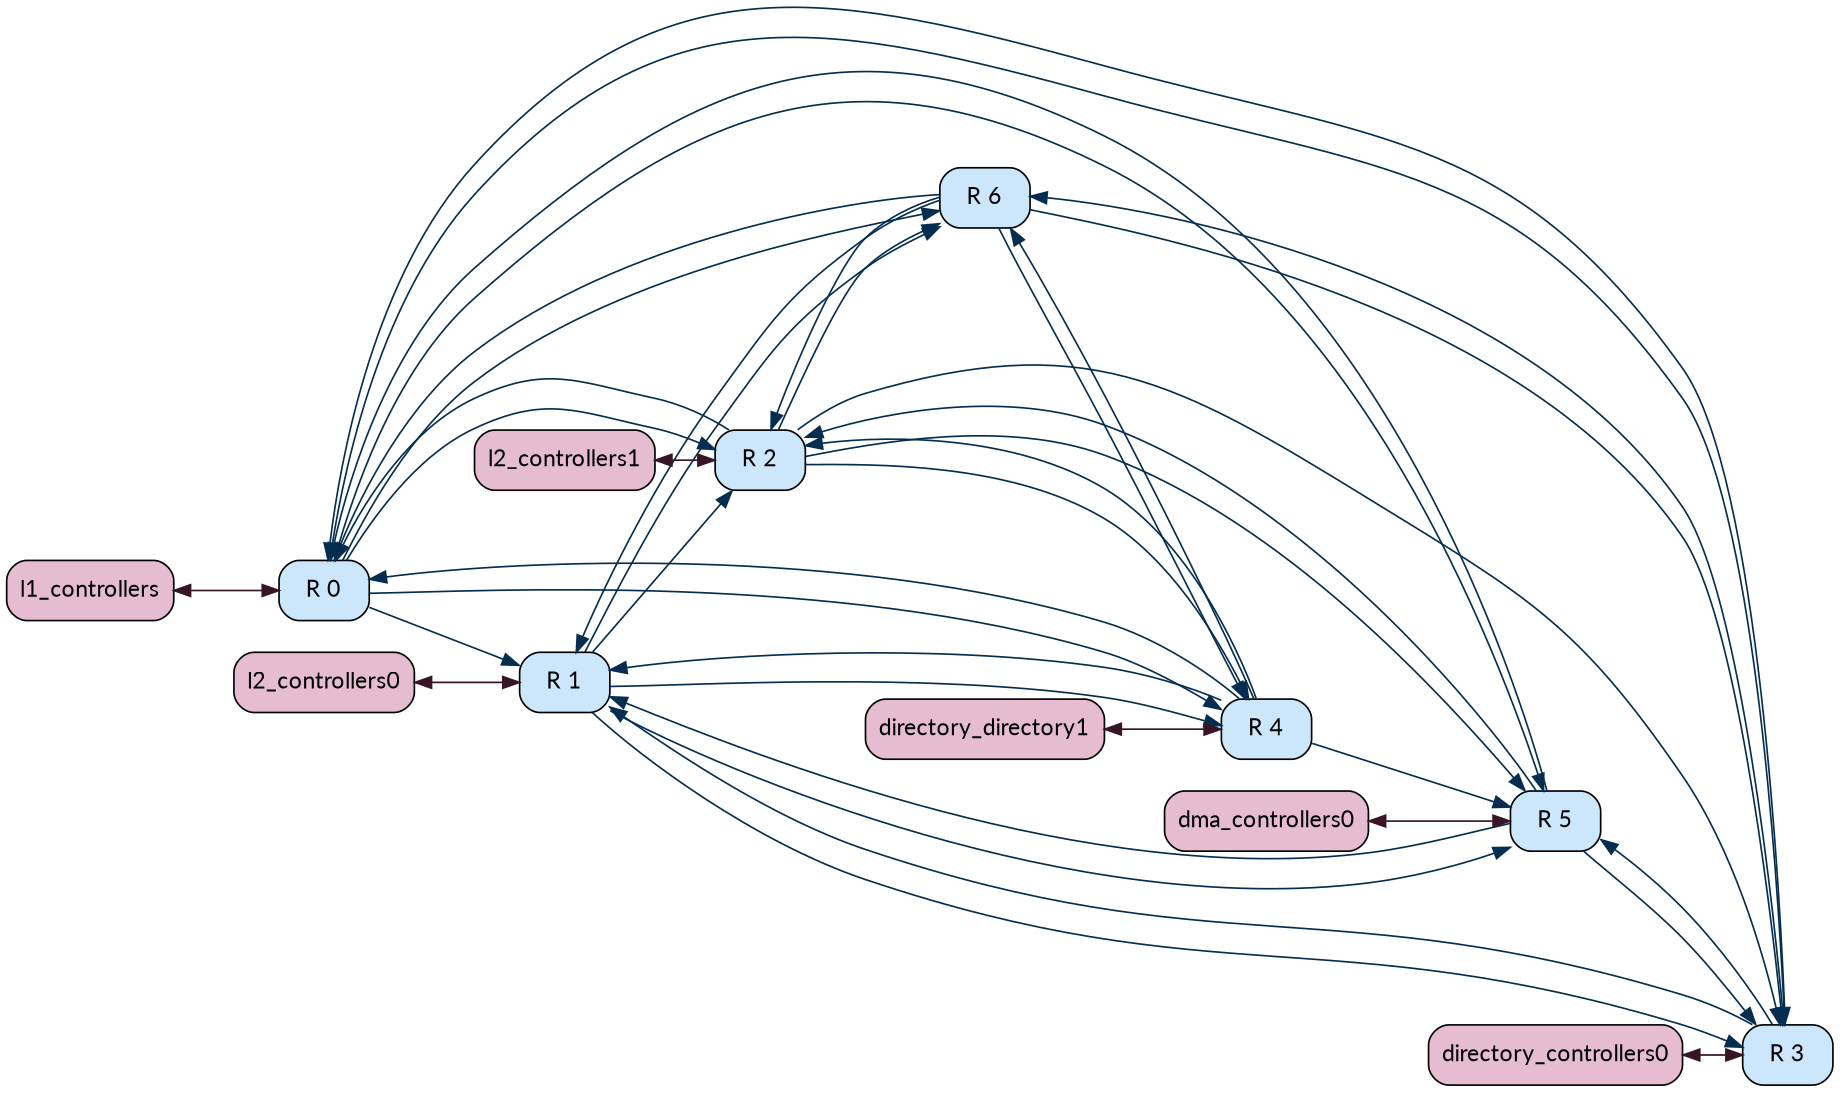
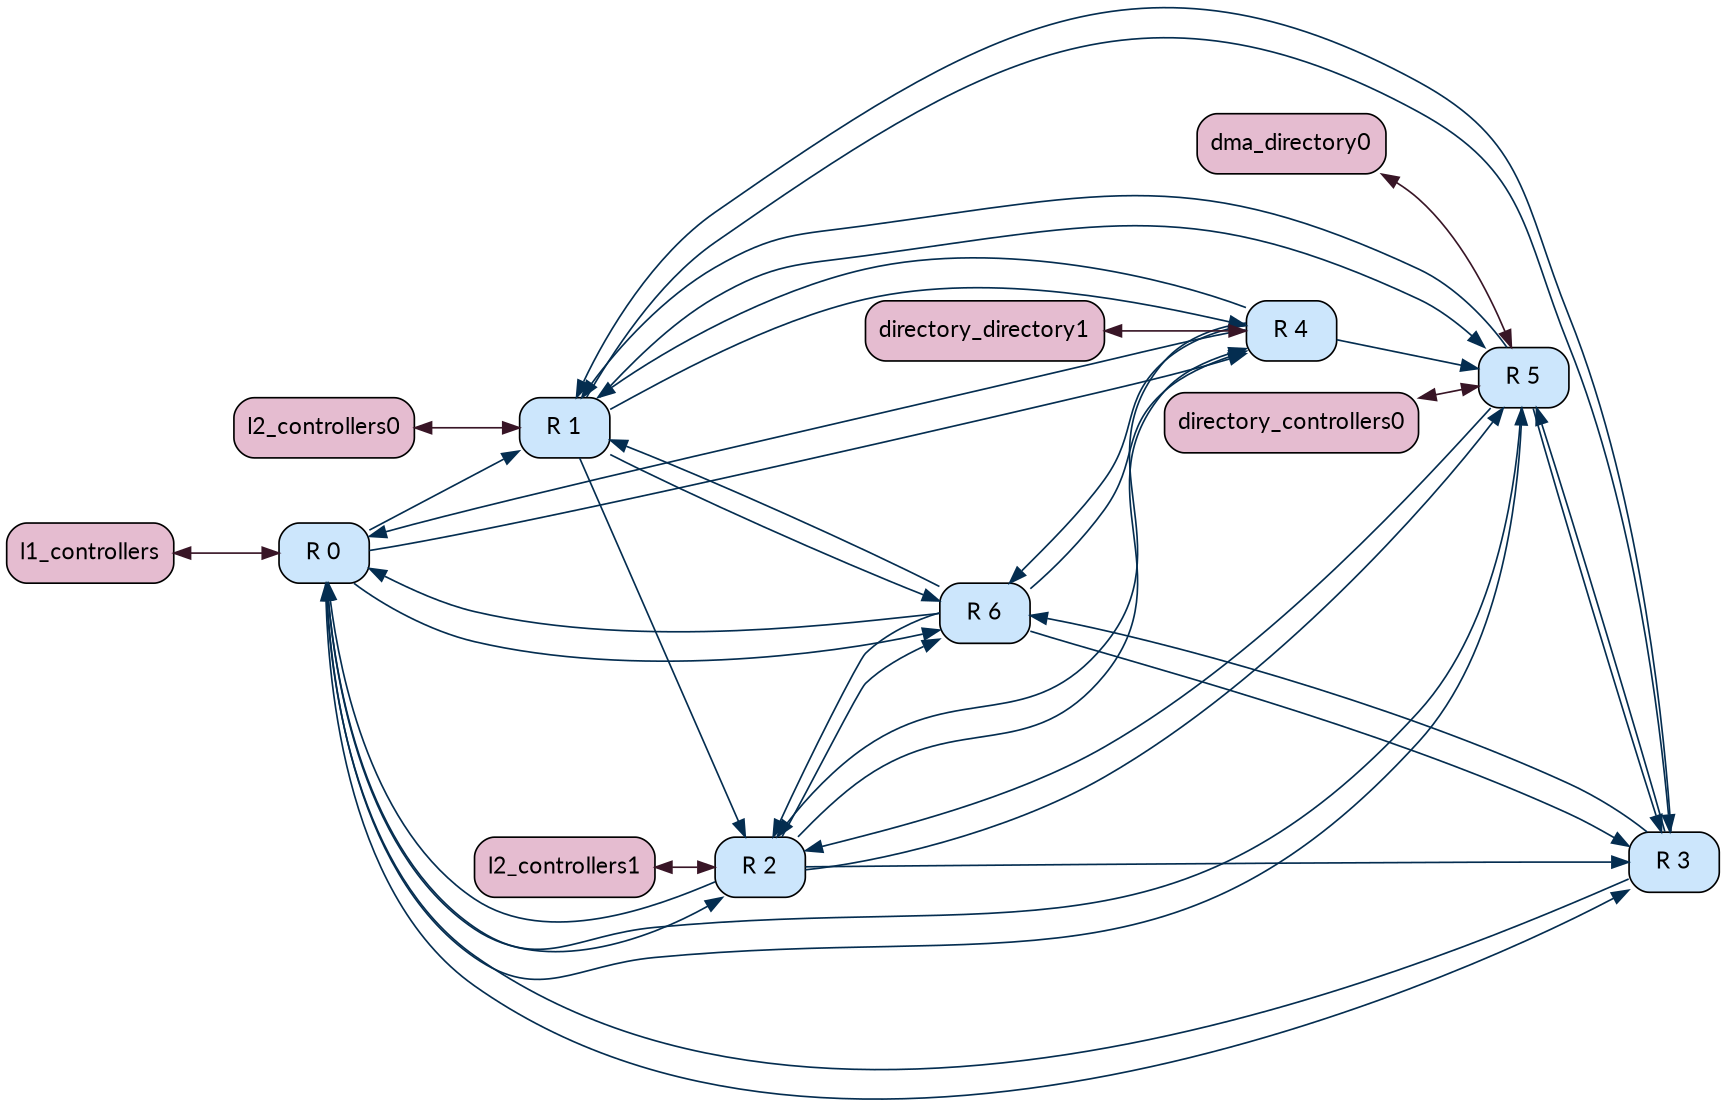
node "dma_controllers0": label "dma_controllers0" -> "dma_directory0"
edge "directory_controllers0" -- "R 3": now "directory_controllers0" -- "R 5"
